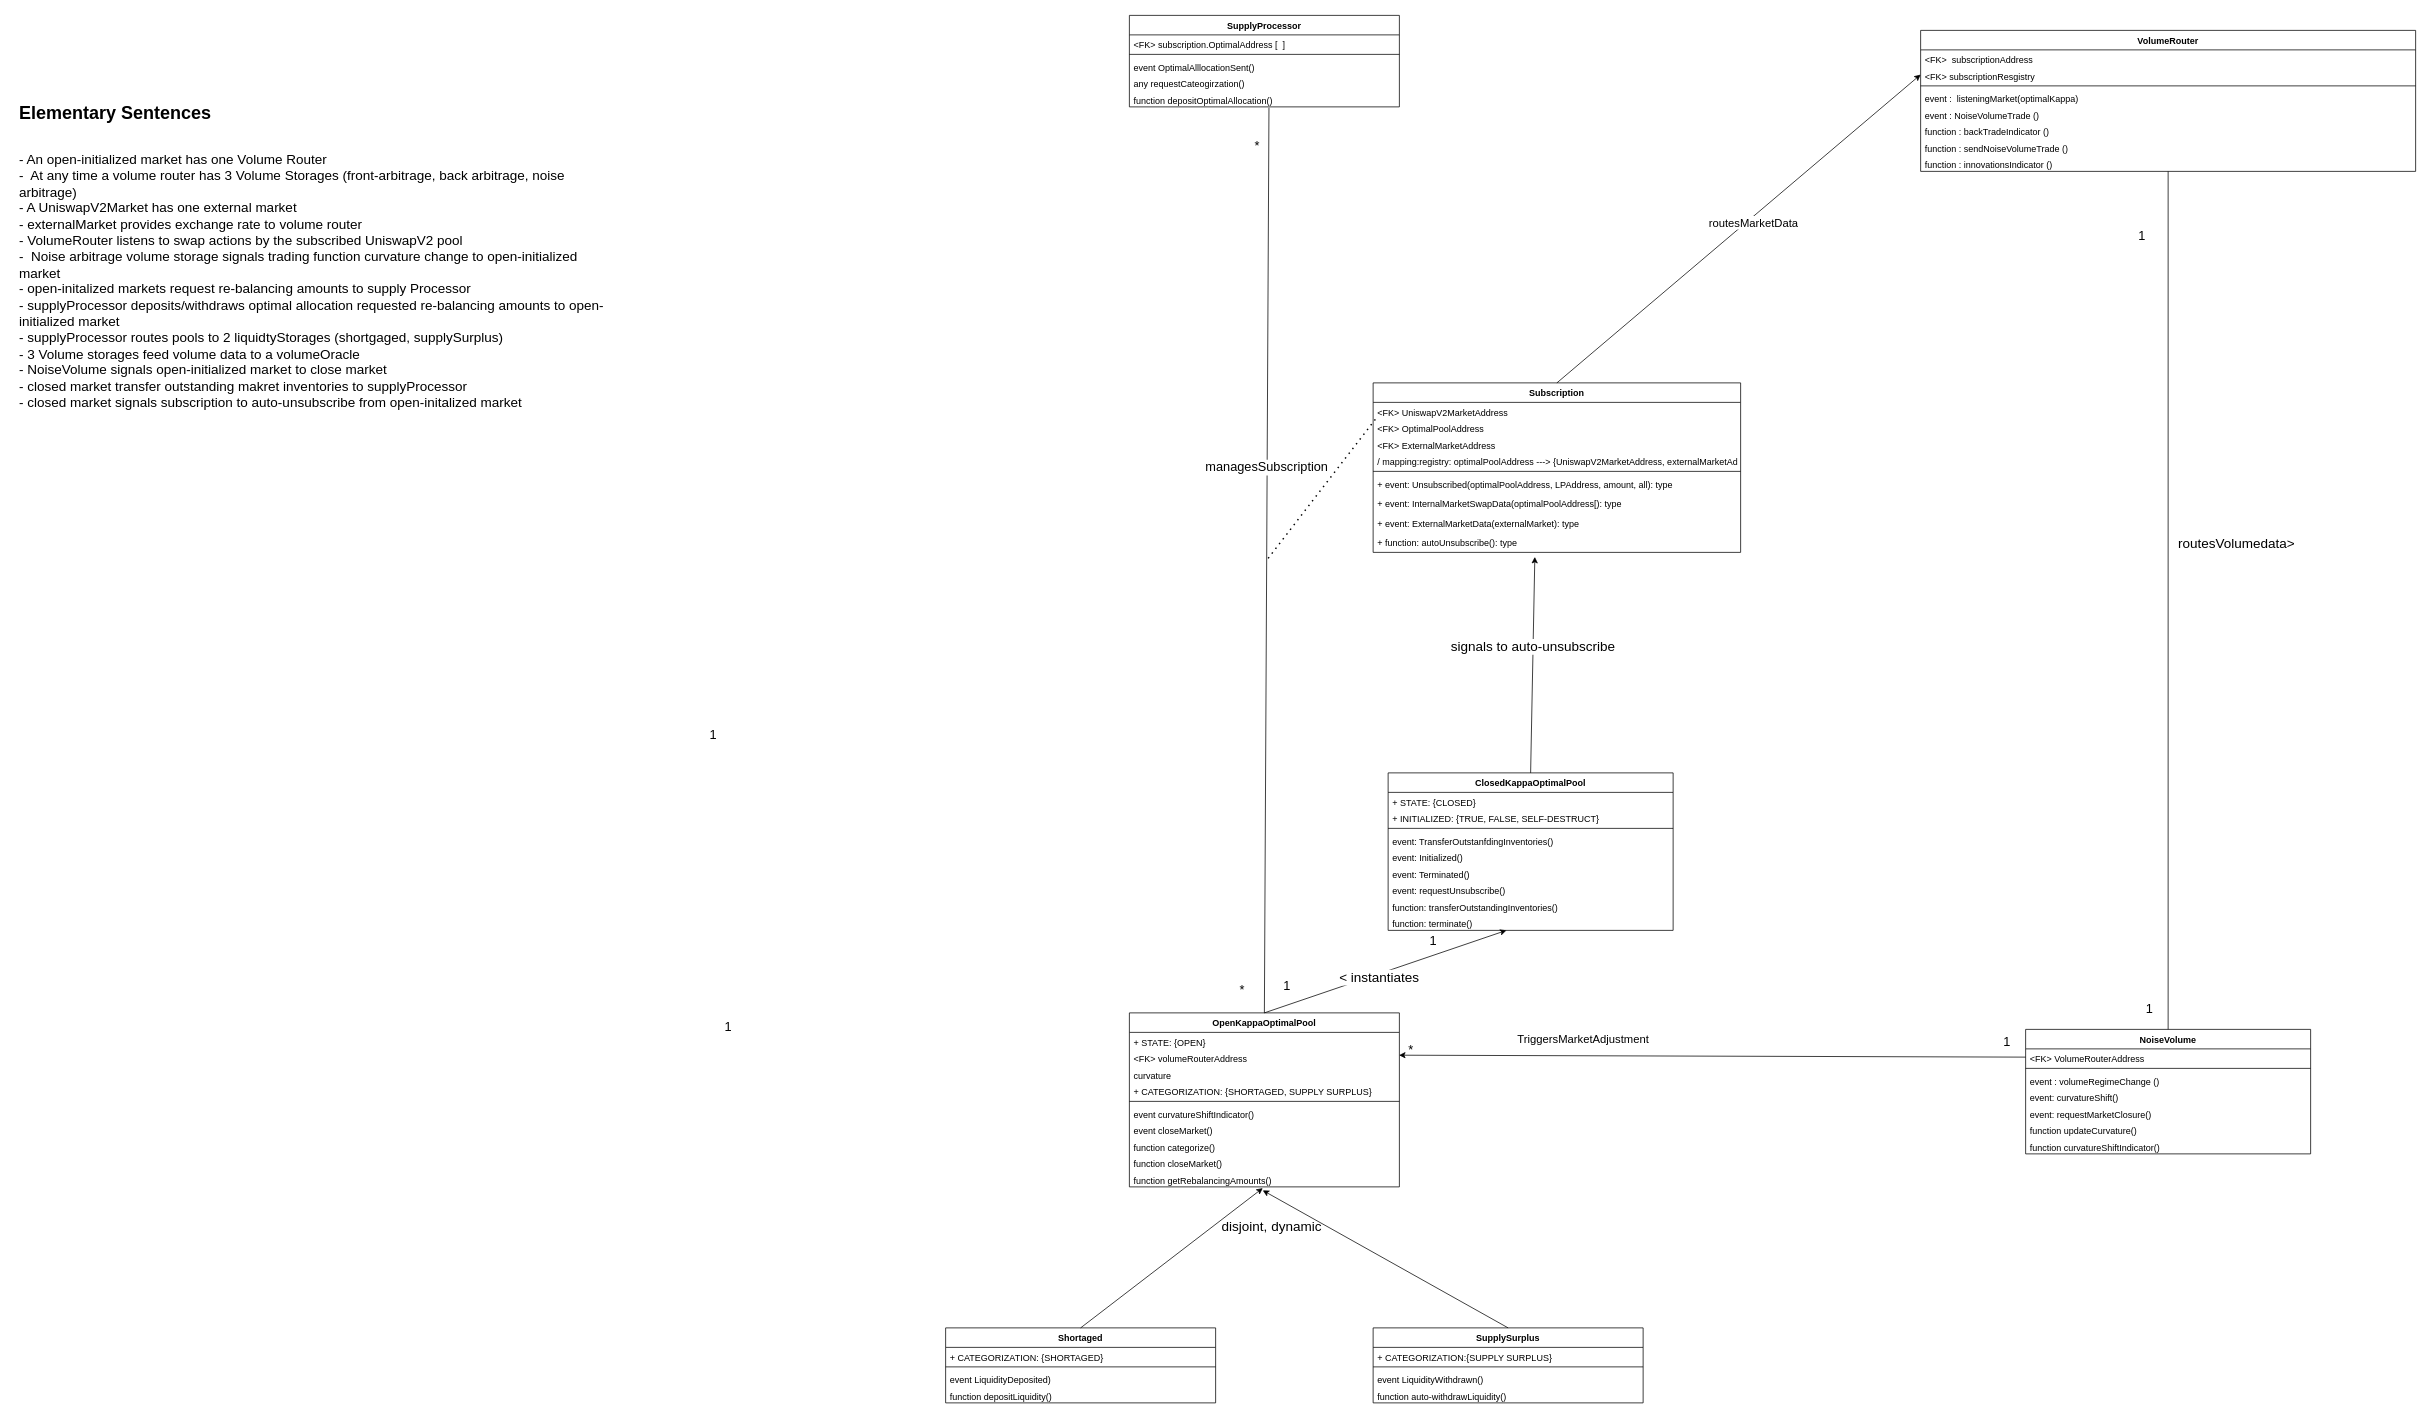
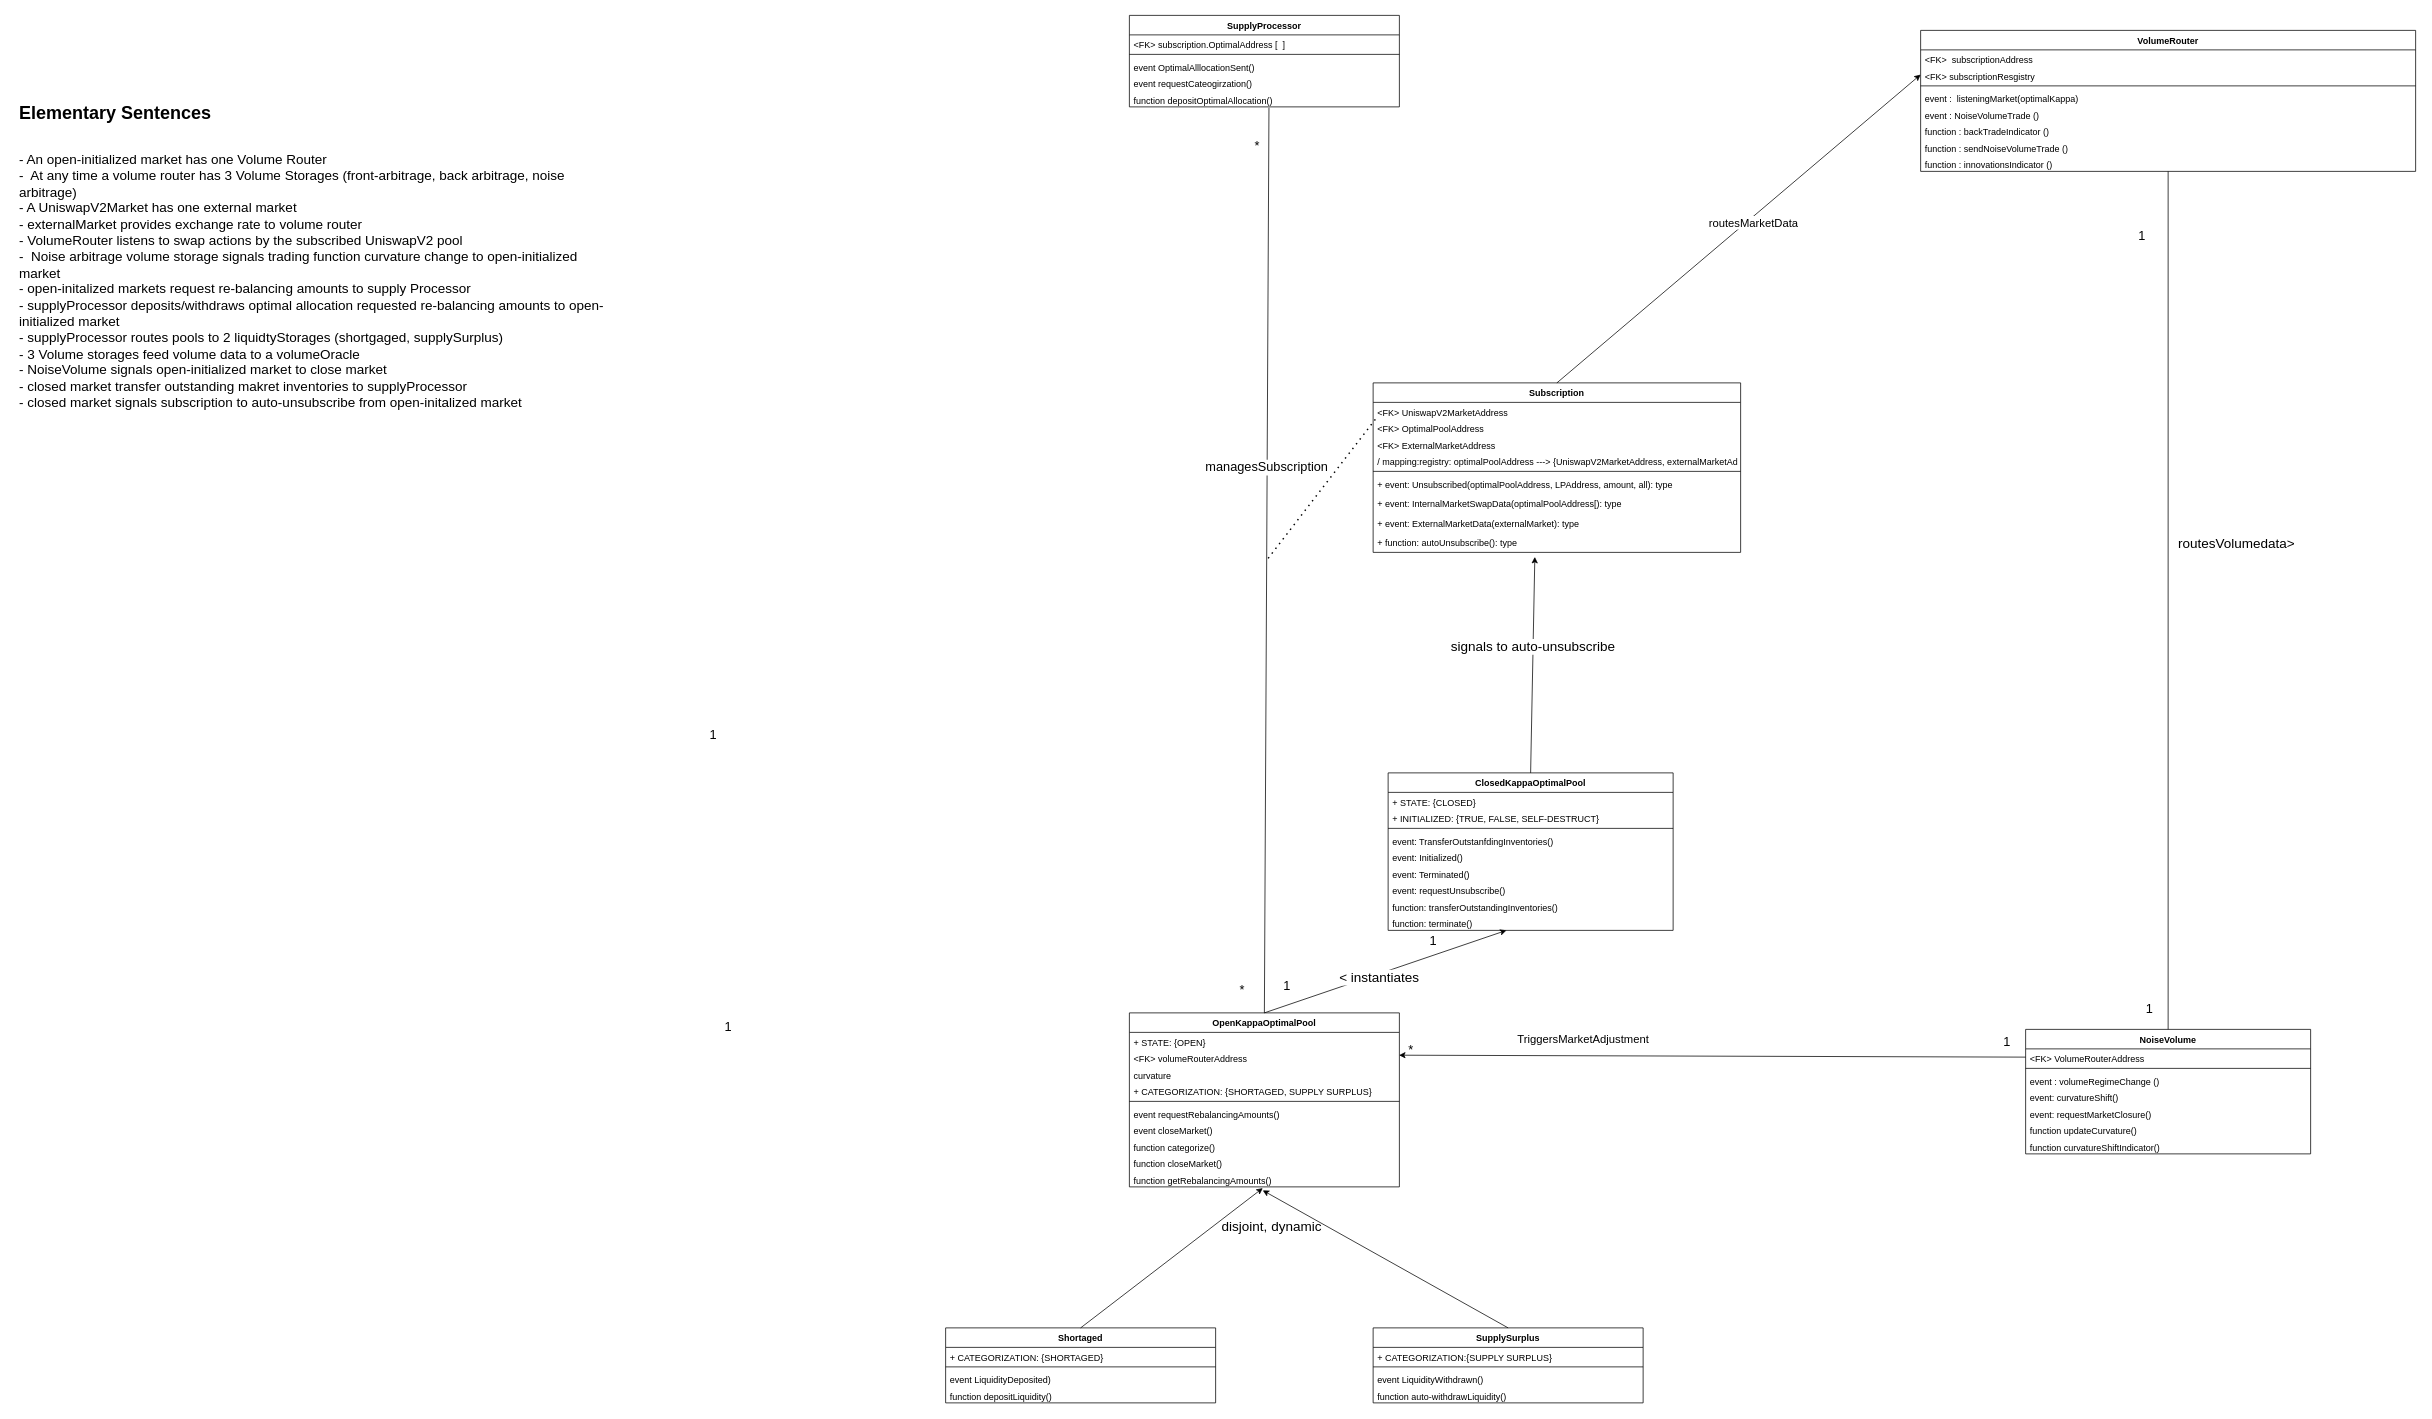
node "any requestCateogirzation()": label "any requestCateogirzation()" -> "event requestCateogirzation()"
node "event curvatureShiftIndicator()": label "event curvatureShiftIndicator()" -> "event requestRebalancingAmounts()"
